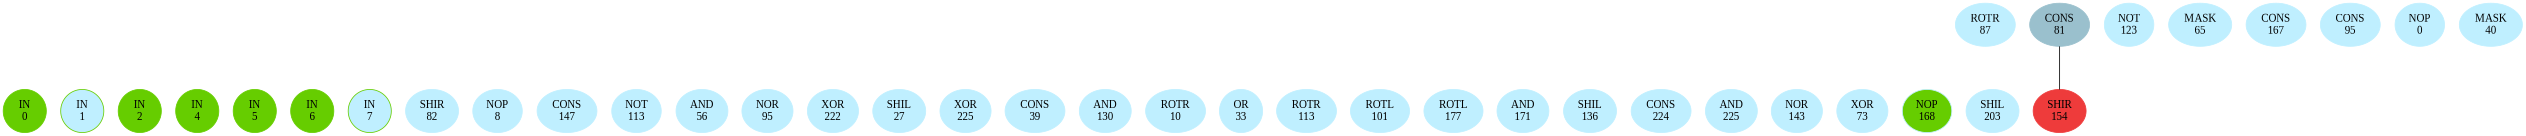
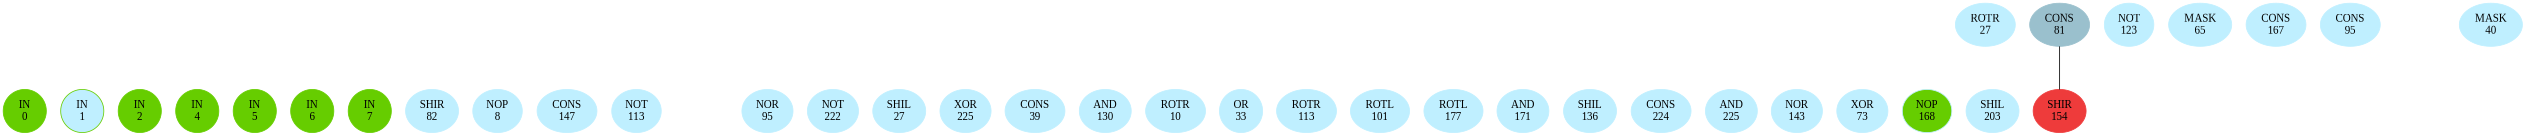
node "ROTR 87": label "ROTR 87" -> "ROTR 27"
node "NOP 0": removed
node "IN 7": fillcolor lightblue1 -> chartreuse3
node "AND 56": removed
node "XOR 222": label "XOR 222" -> "NOT 222"
